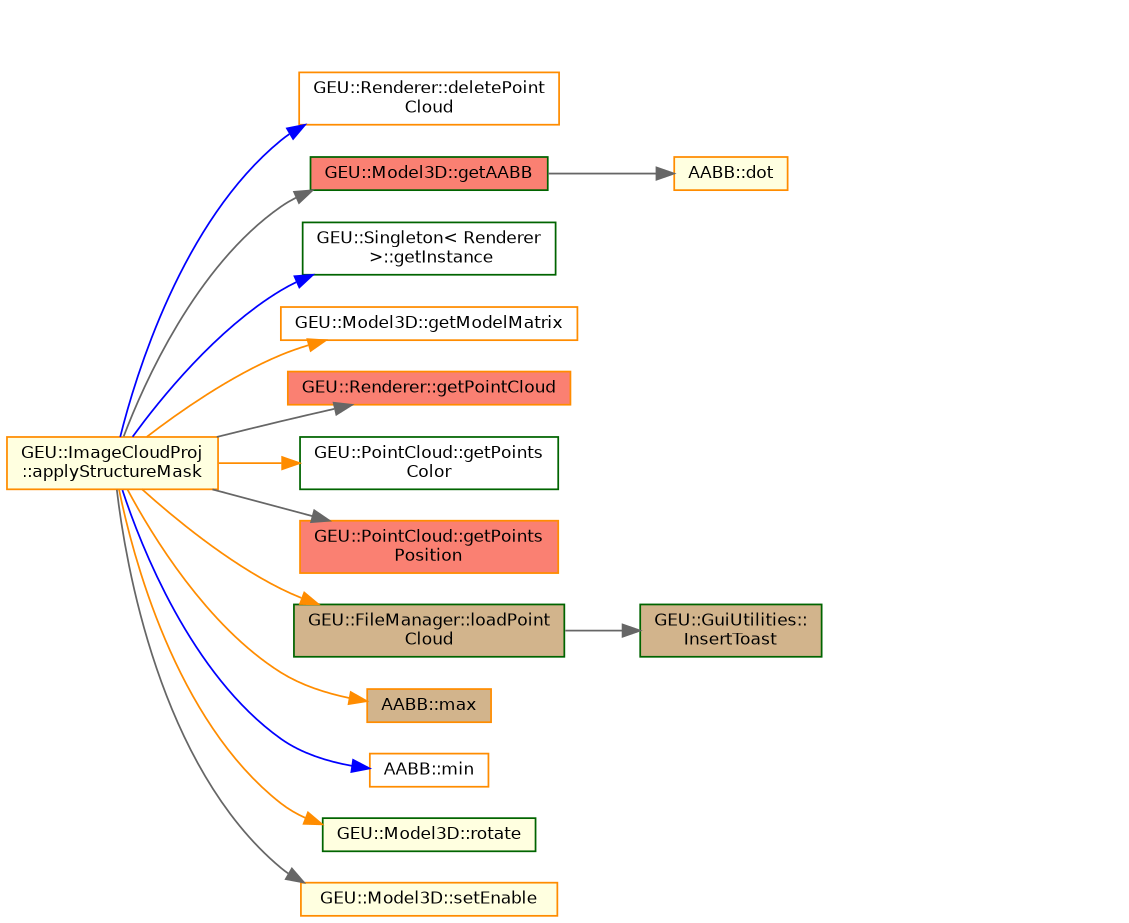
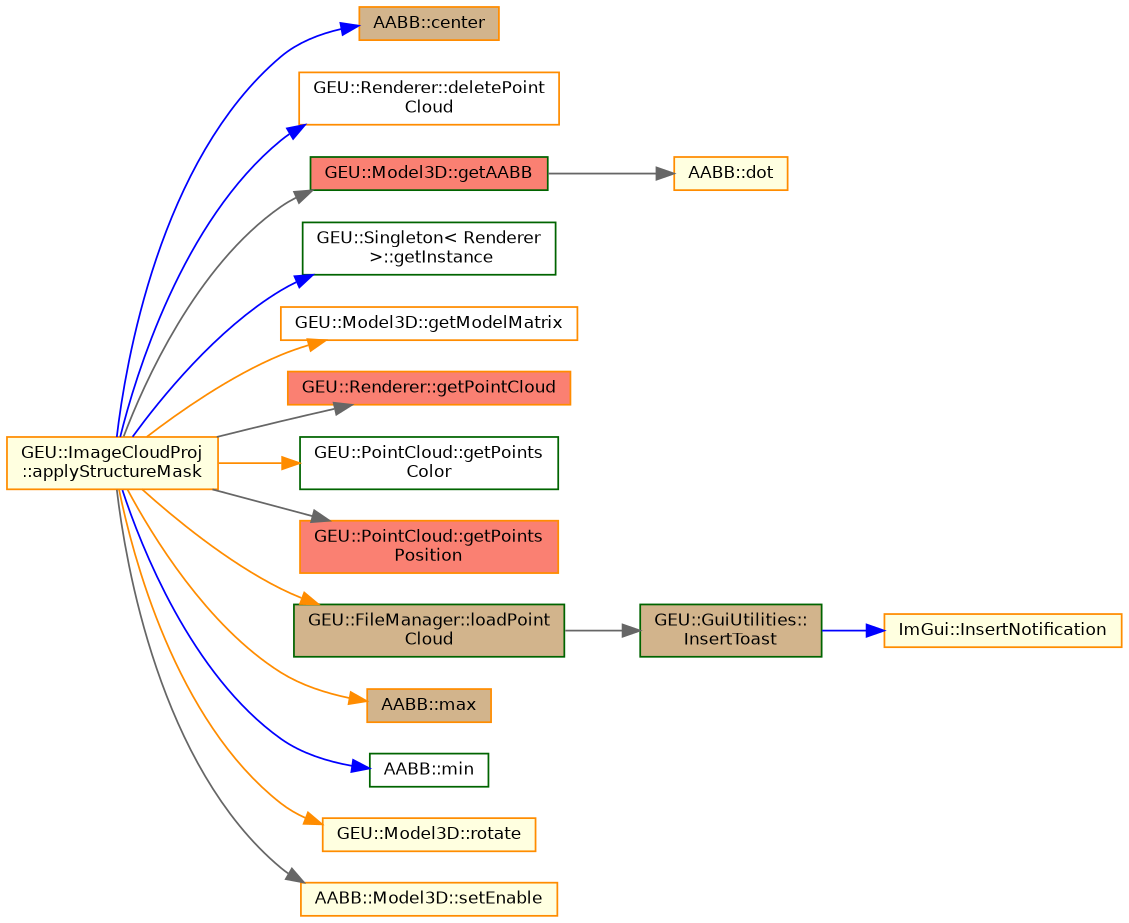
node "AABB::center": added
node "ImGui::InsertNotification": added
node "AABB::min": color darkorange -> darkgreen
node "GEU::Model3D::rotate": color darkgreen -> darkorange
node "GEU::Model3D::setEnable": label "GEU::Model3D::setEnable" -> "AABB::Model3D::setEnable"
